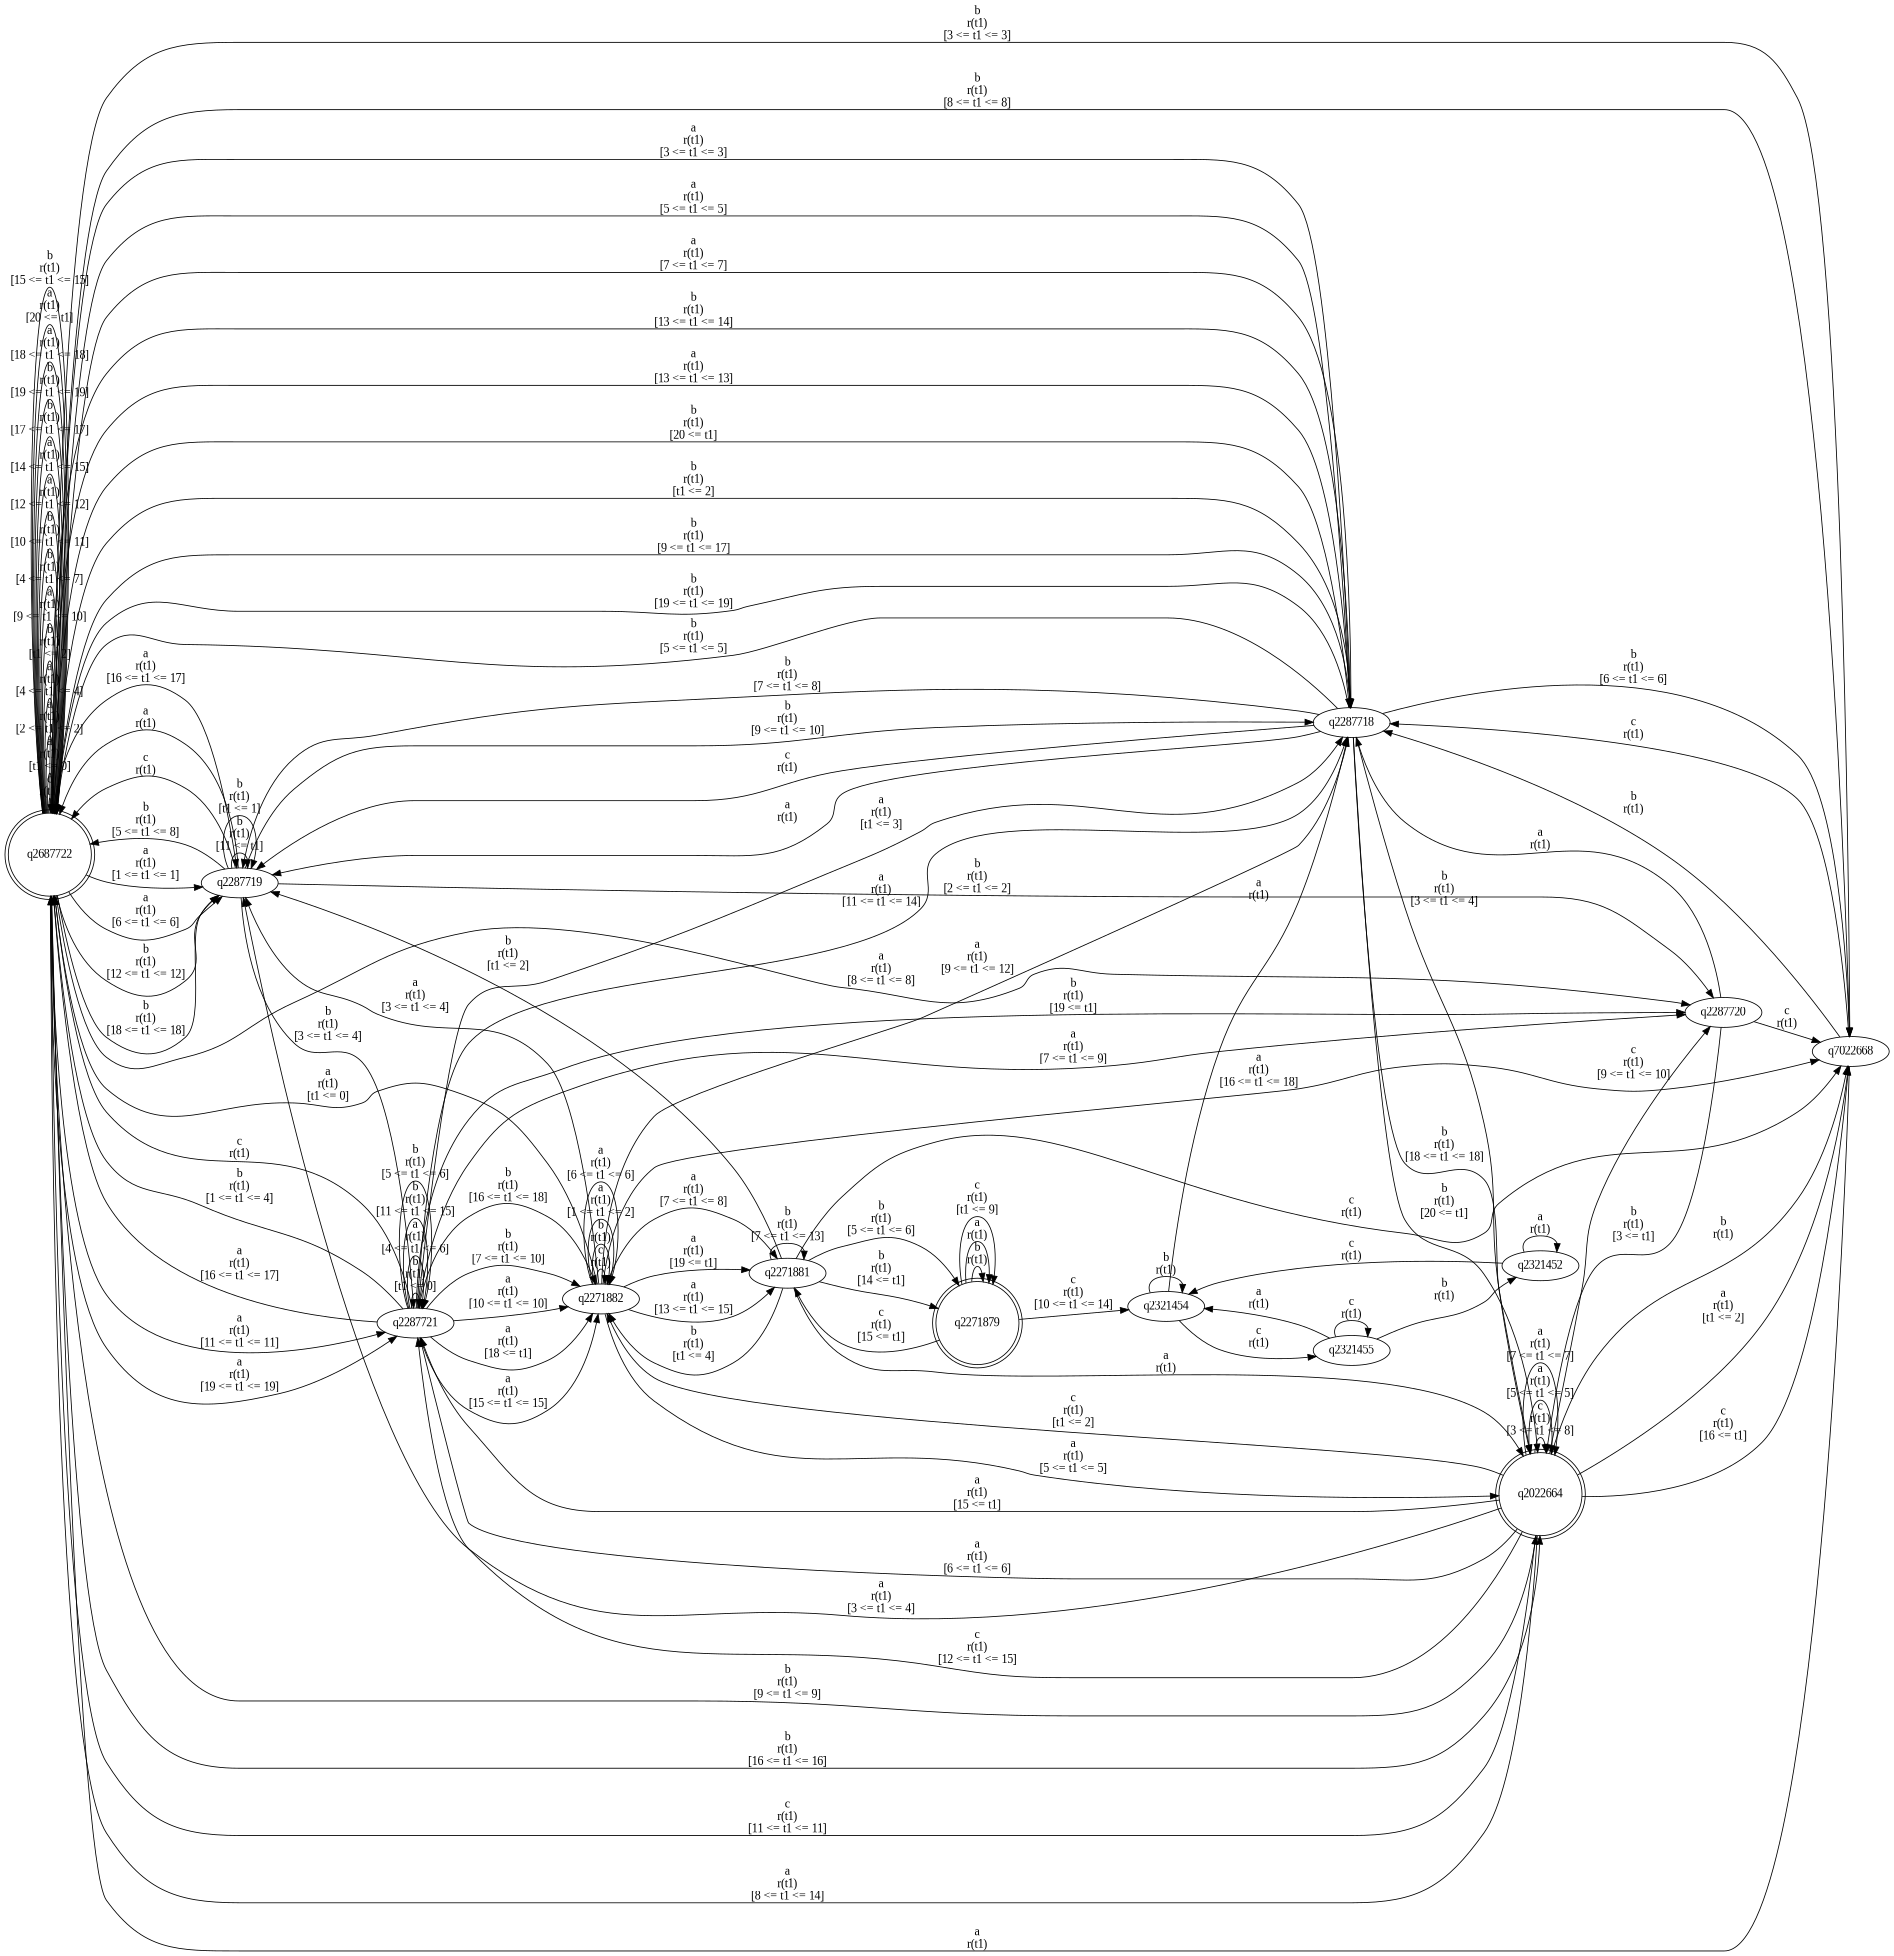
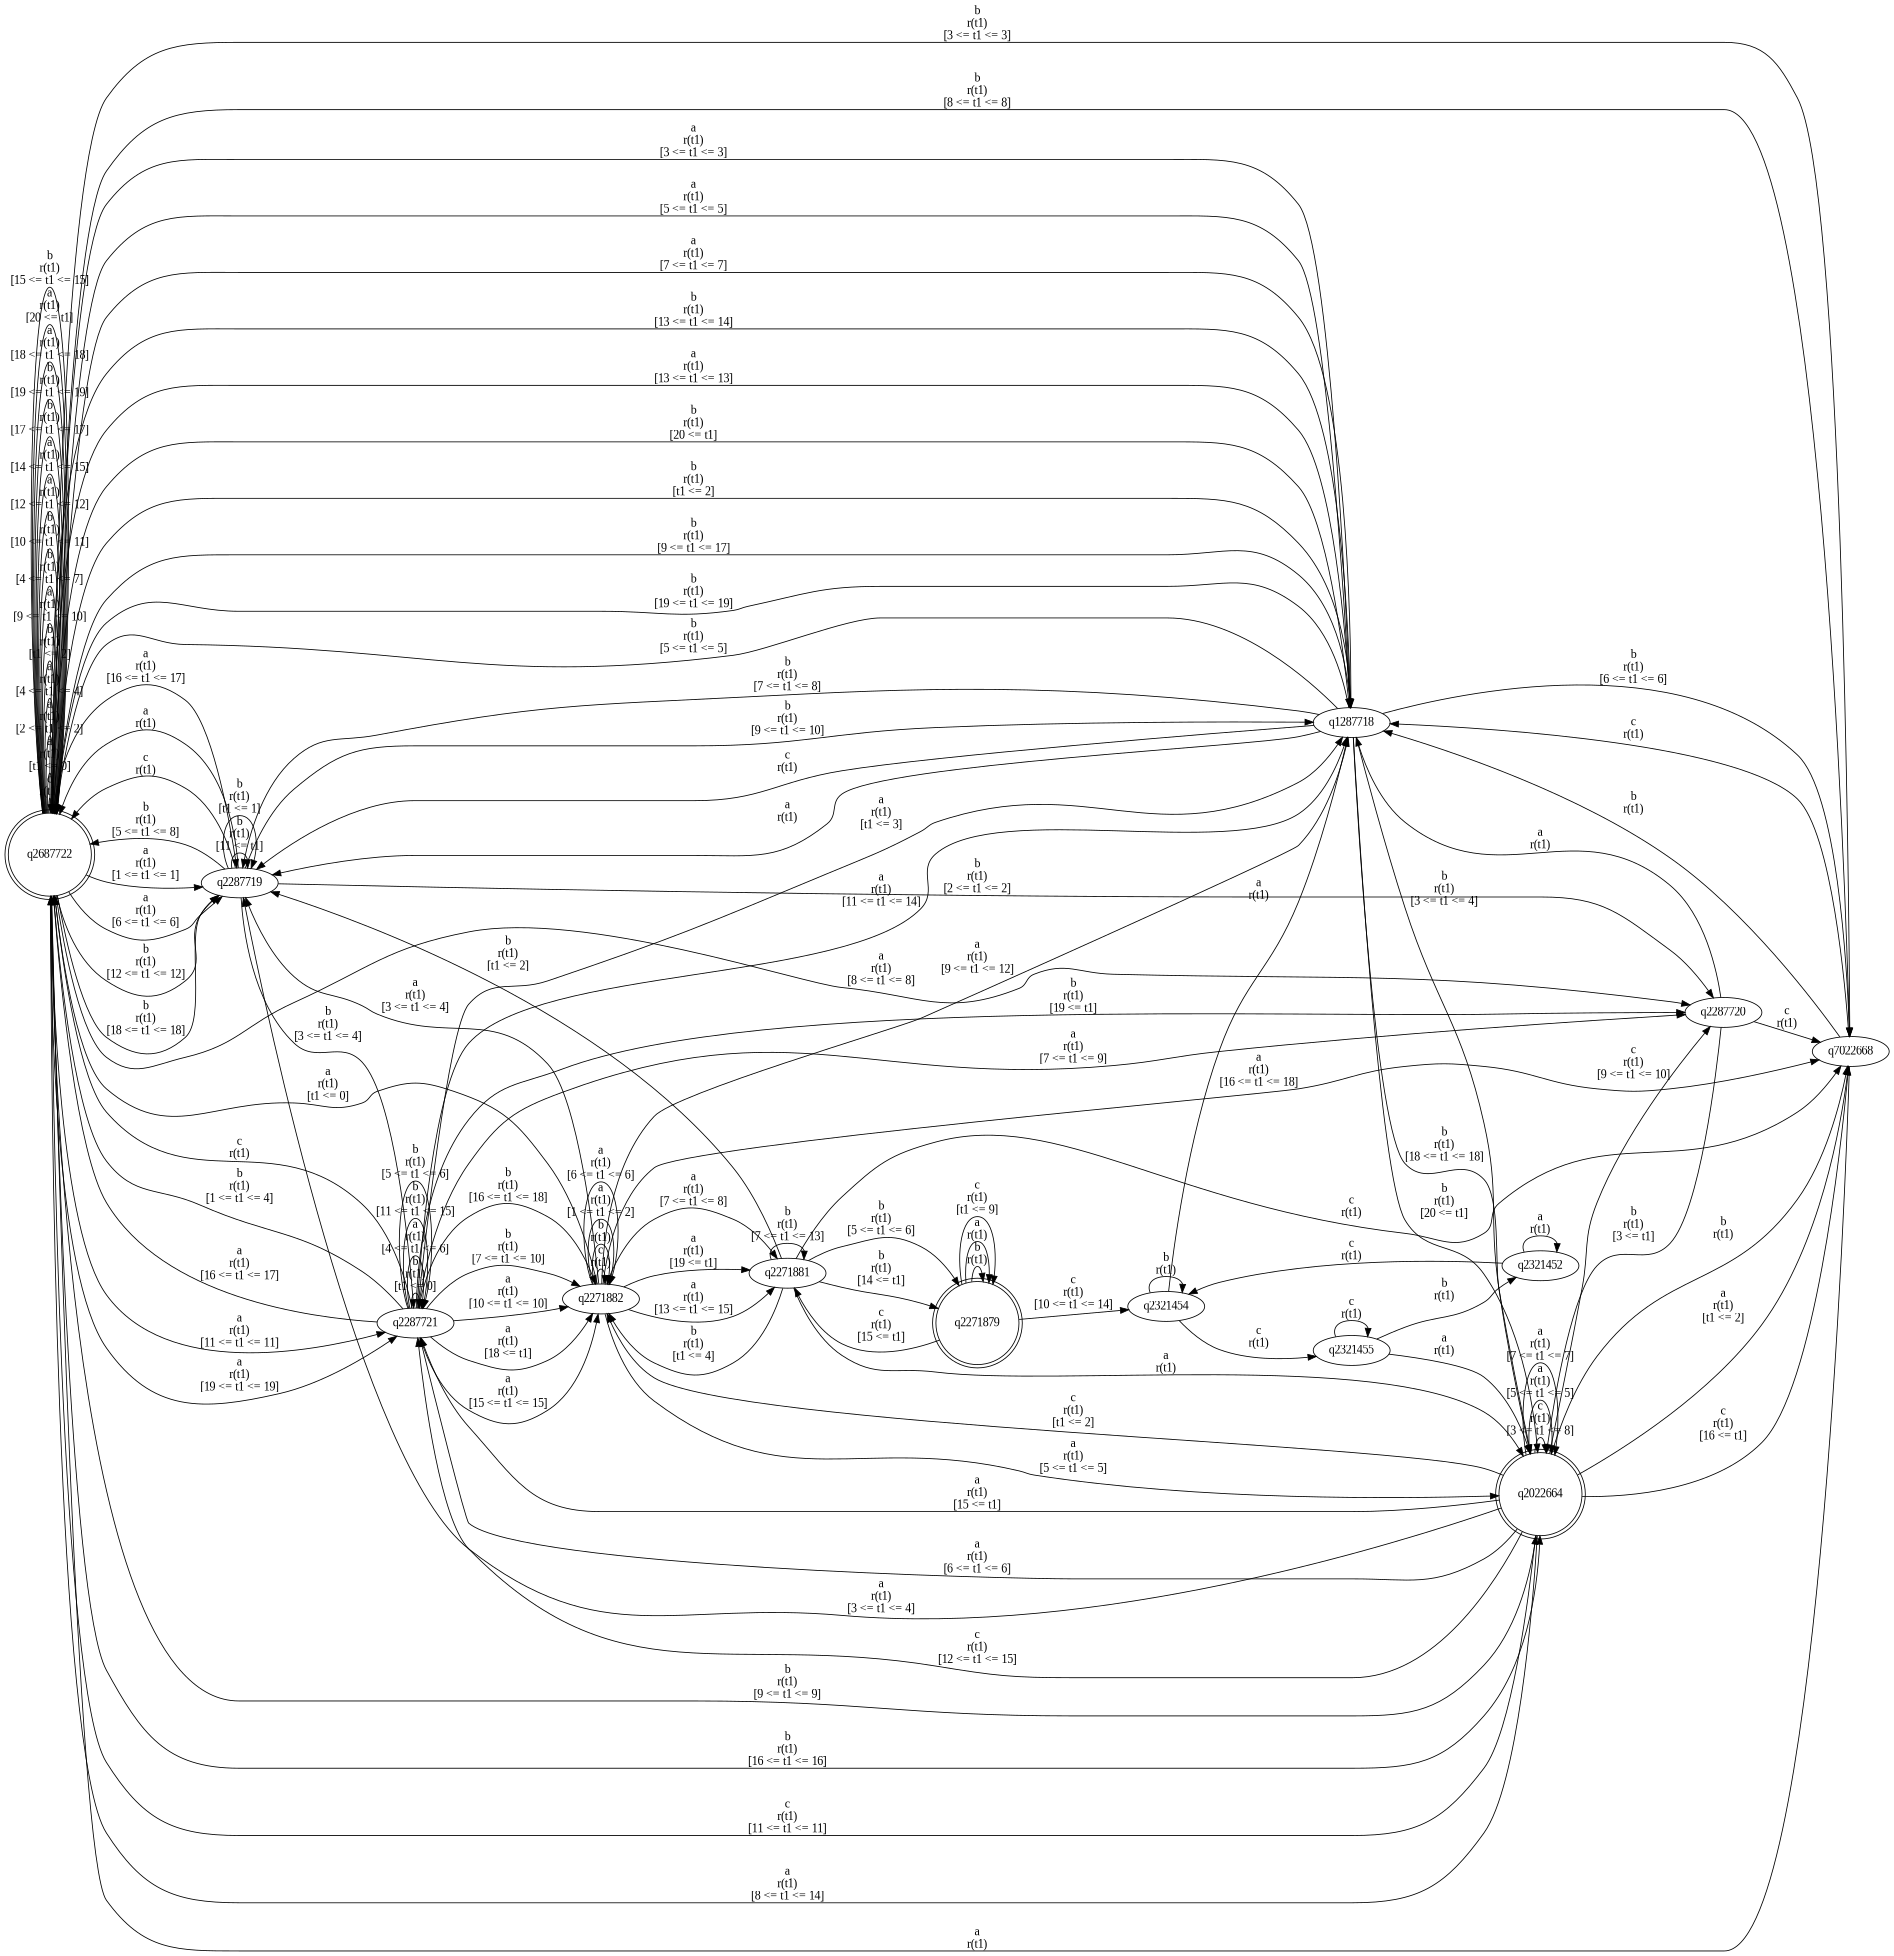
node "q2287718": label "q2287718" -> "q1287718"
edge "q2321455" -> "q2321454": now "q2321455" -> "q2022664"
